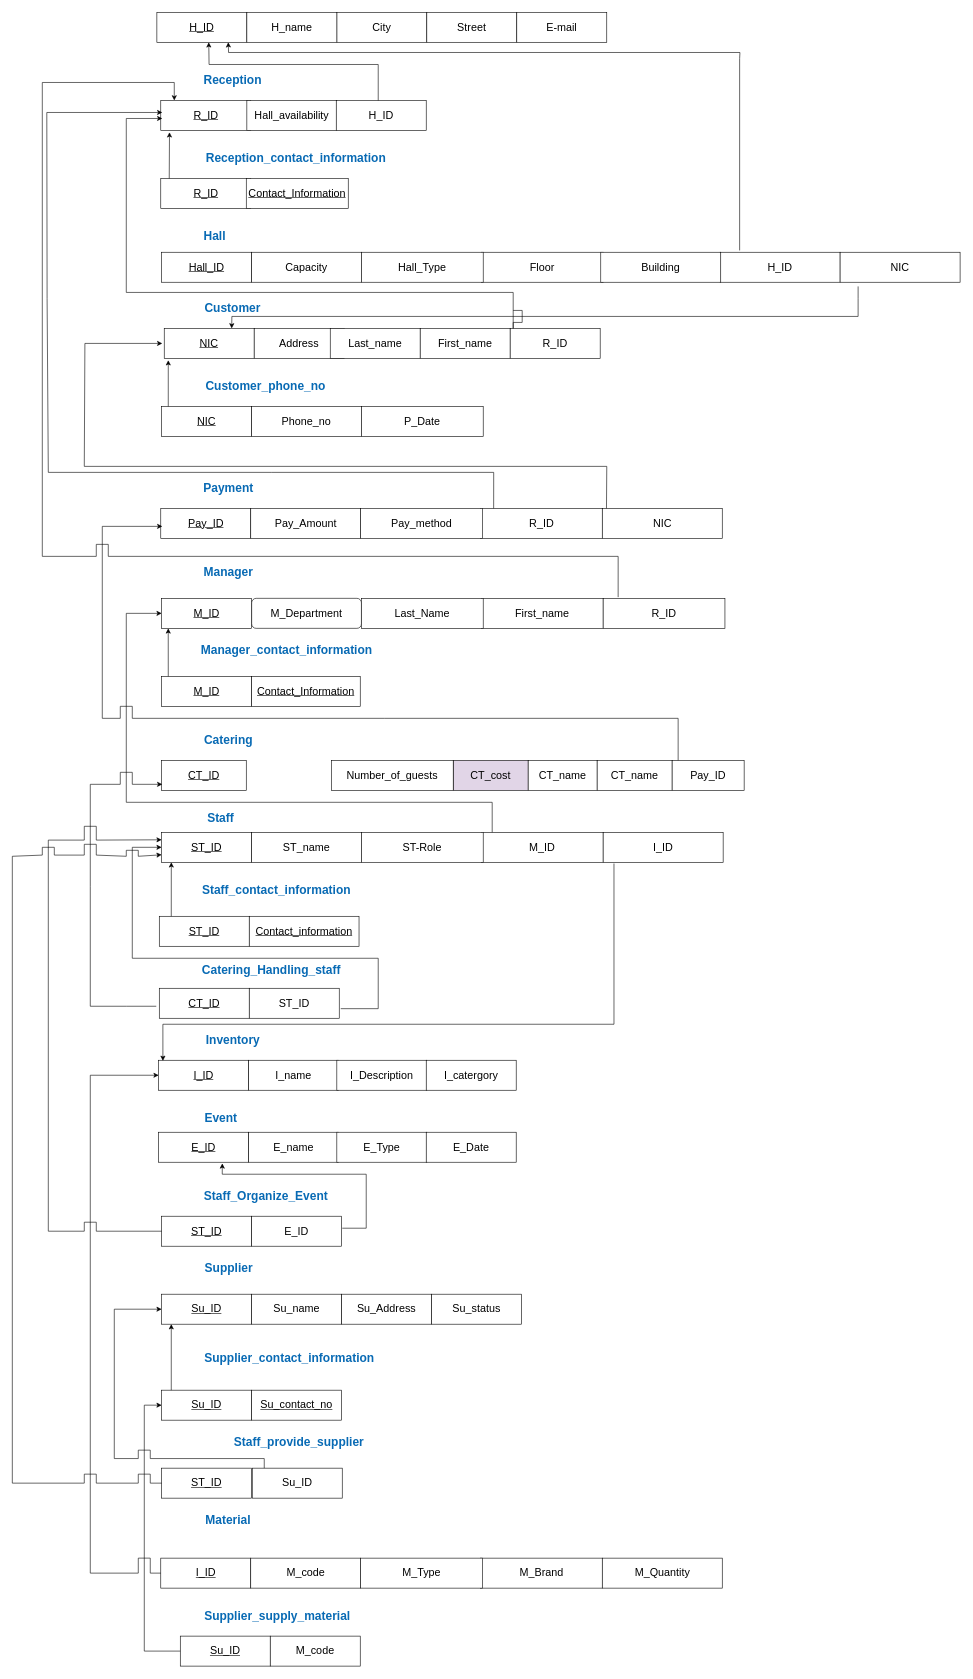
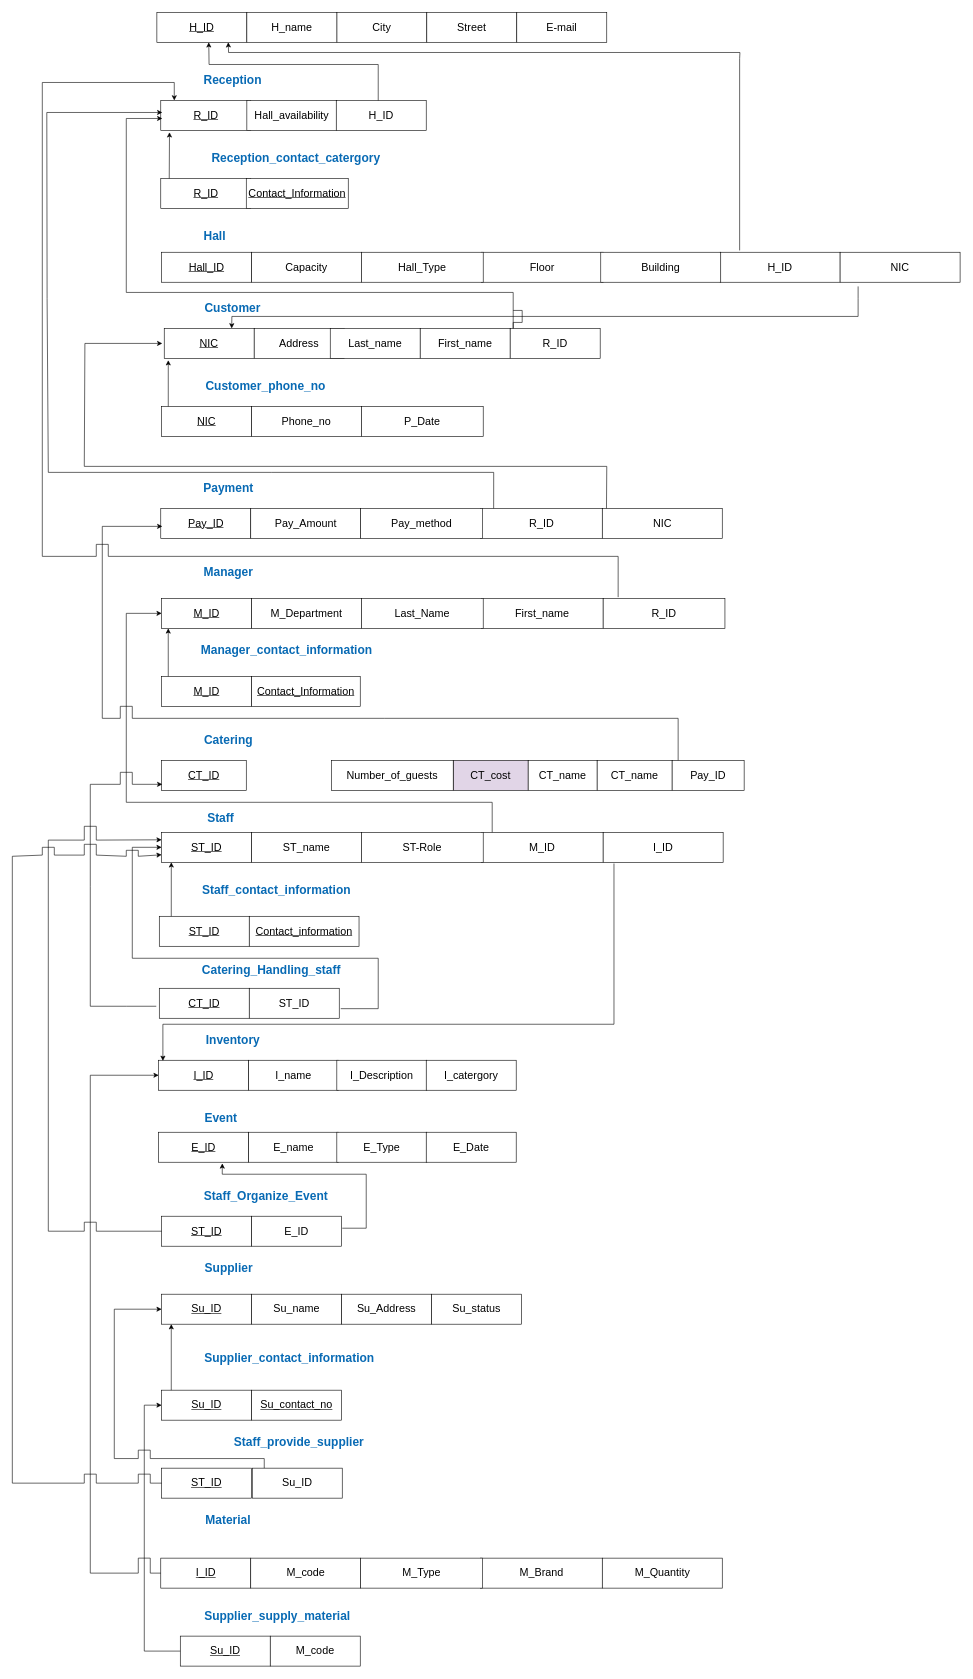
node "Reception_contact_information": label "Reception_contact_information" -> "Reception_contact_catergory"
node "M_Department": shape rounded rectangle -> rectangle
